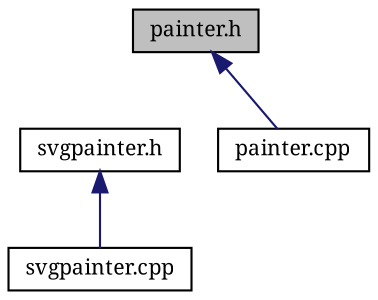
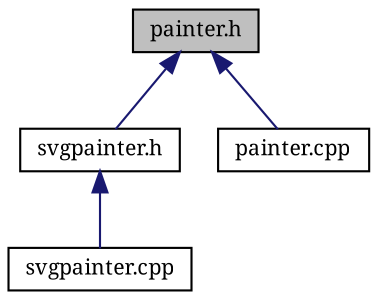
edge "svgpainter.h" -> "painter.h": added
